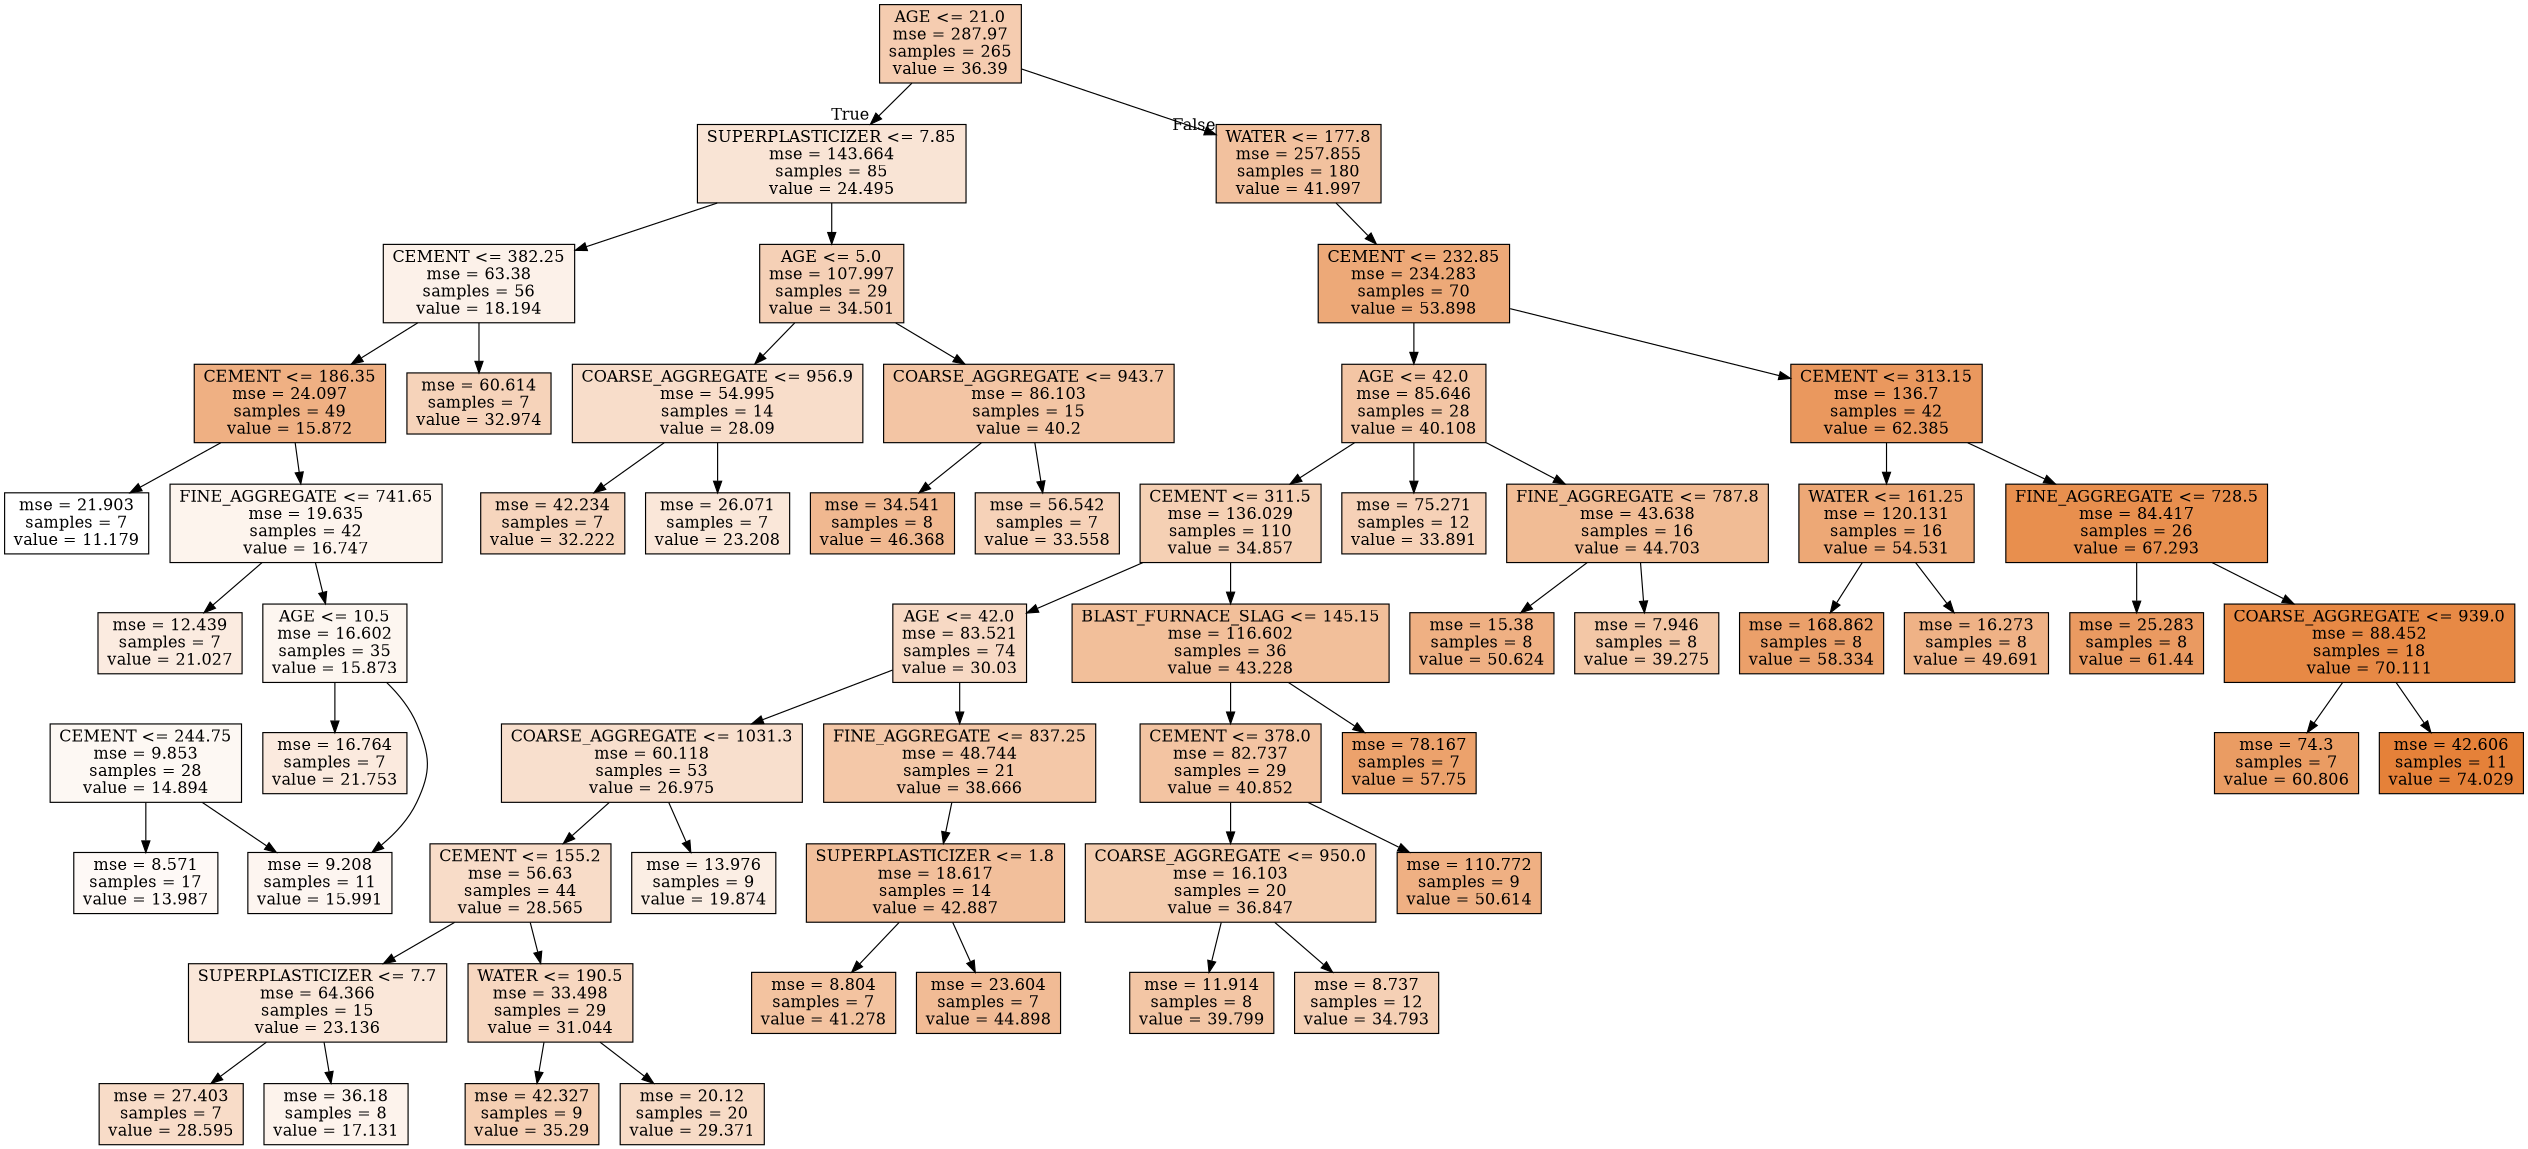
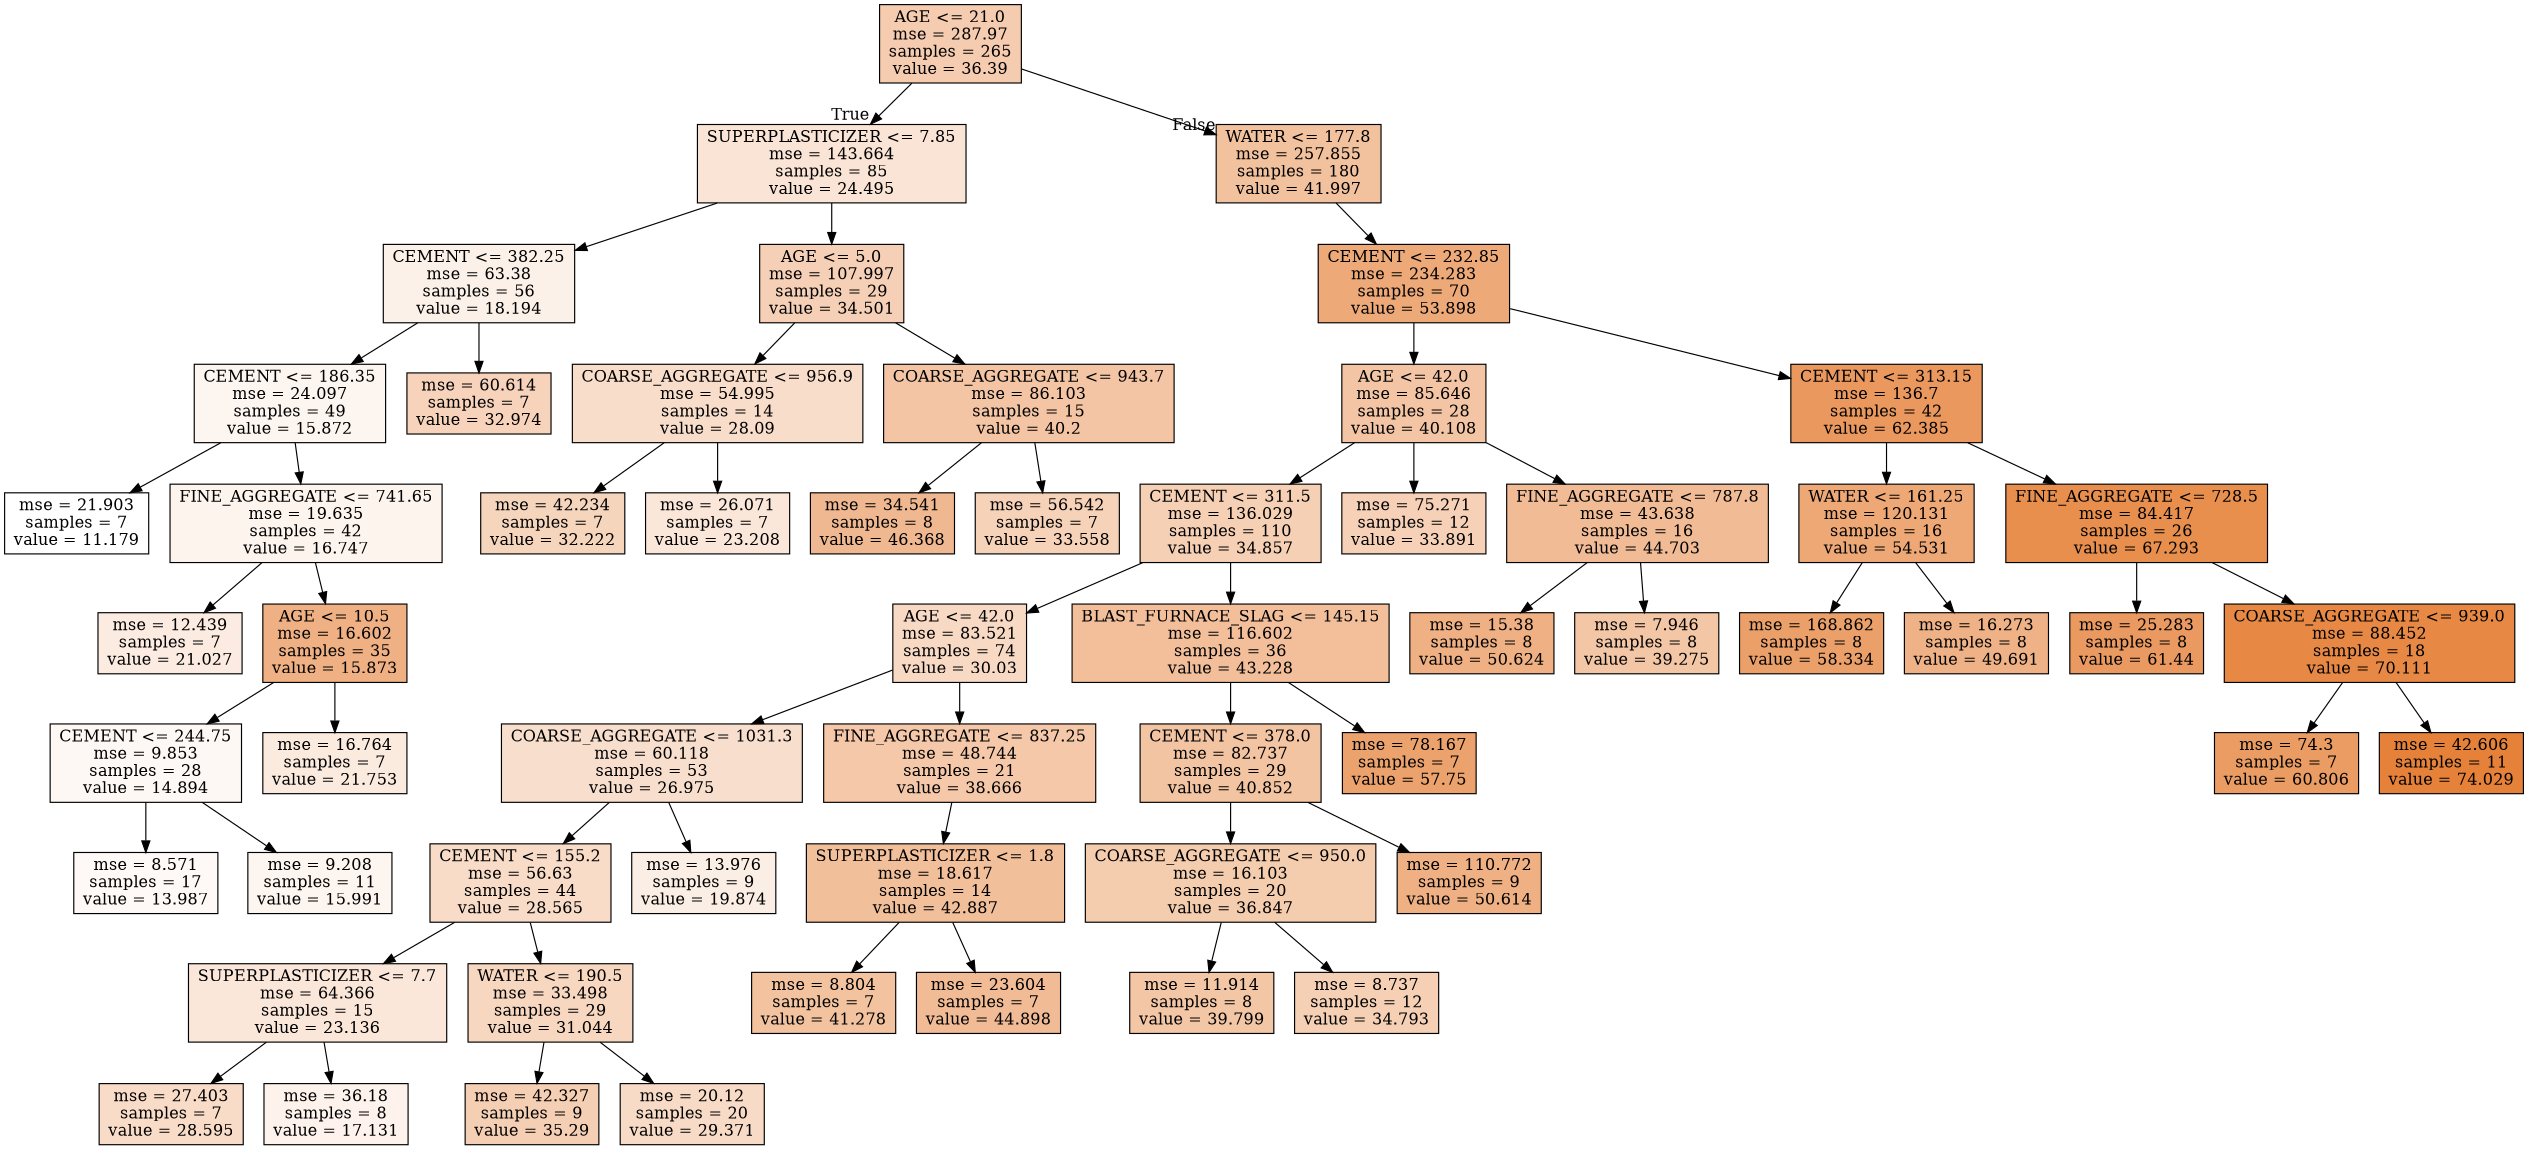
node "CEMENT <= 186.35 mse = 24.097 samples = 49 value = 15.872": fillcolor #efb083 -> #fdf6f0
node "AGE <= 10.5 mse = 16.602 samples = 35 value = 15.873": fillcolor #fdf6f0 -> #efb083
edge "AGE <= 10.5 mse = 16.602 samples = 35 value = 15.873" -> "mse = 9.208 samples = 11 value = 15.991": now "AGE <= 10.5 mse = 16.602 samples = 35 value = 15.873" -> "CEMENT <= 244.75 mse = 9.853 samples = 28 value = 14.894"
